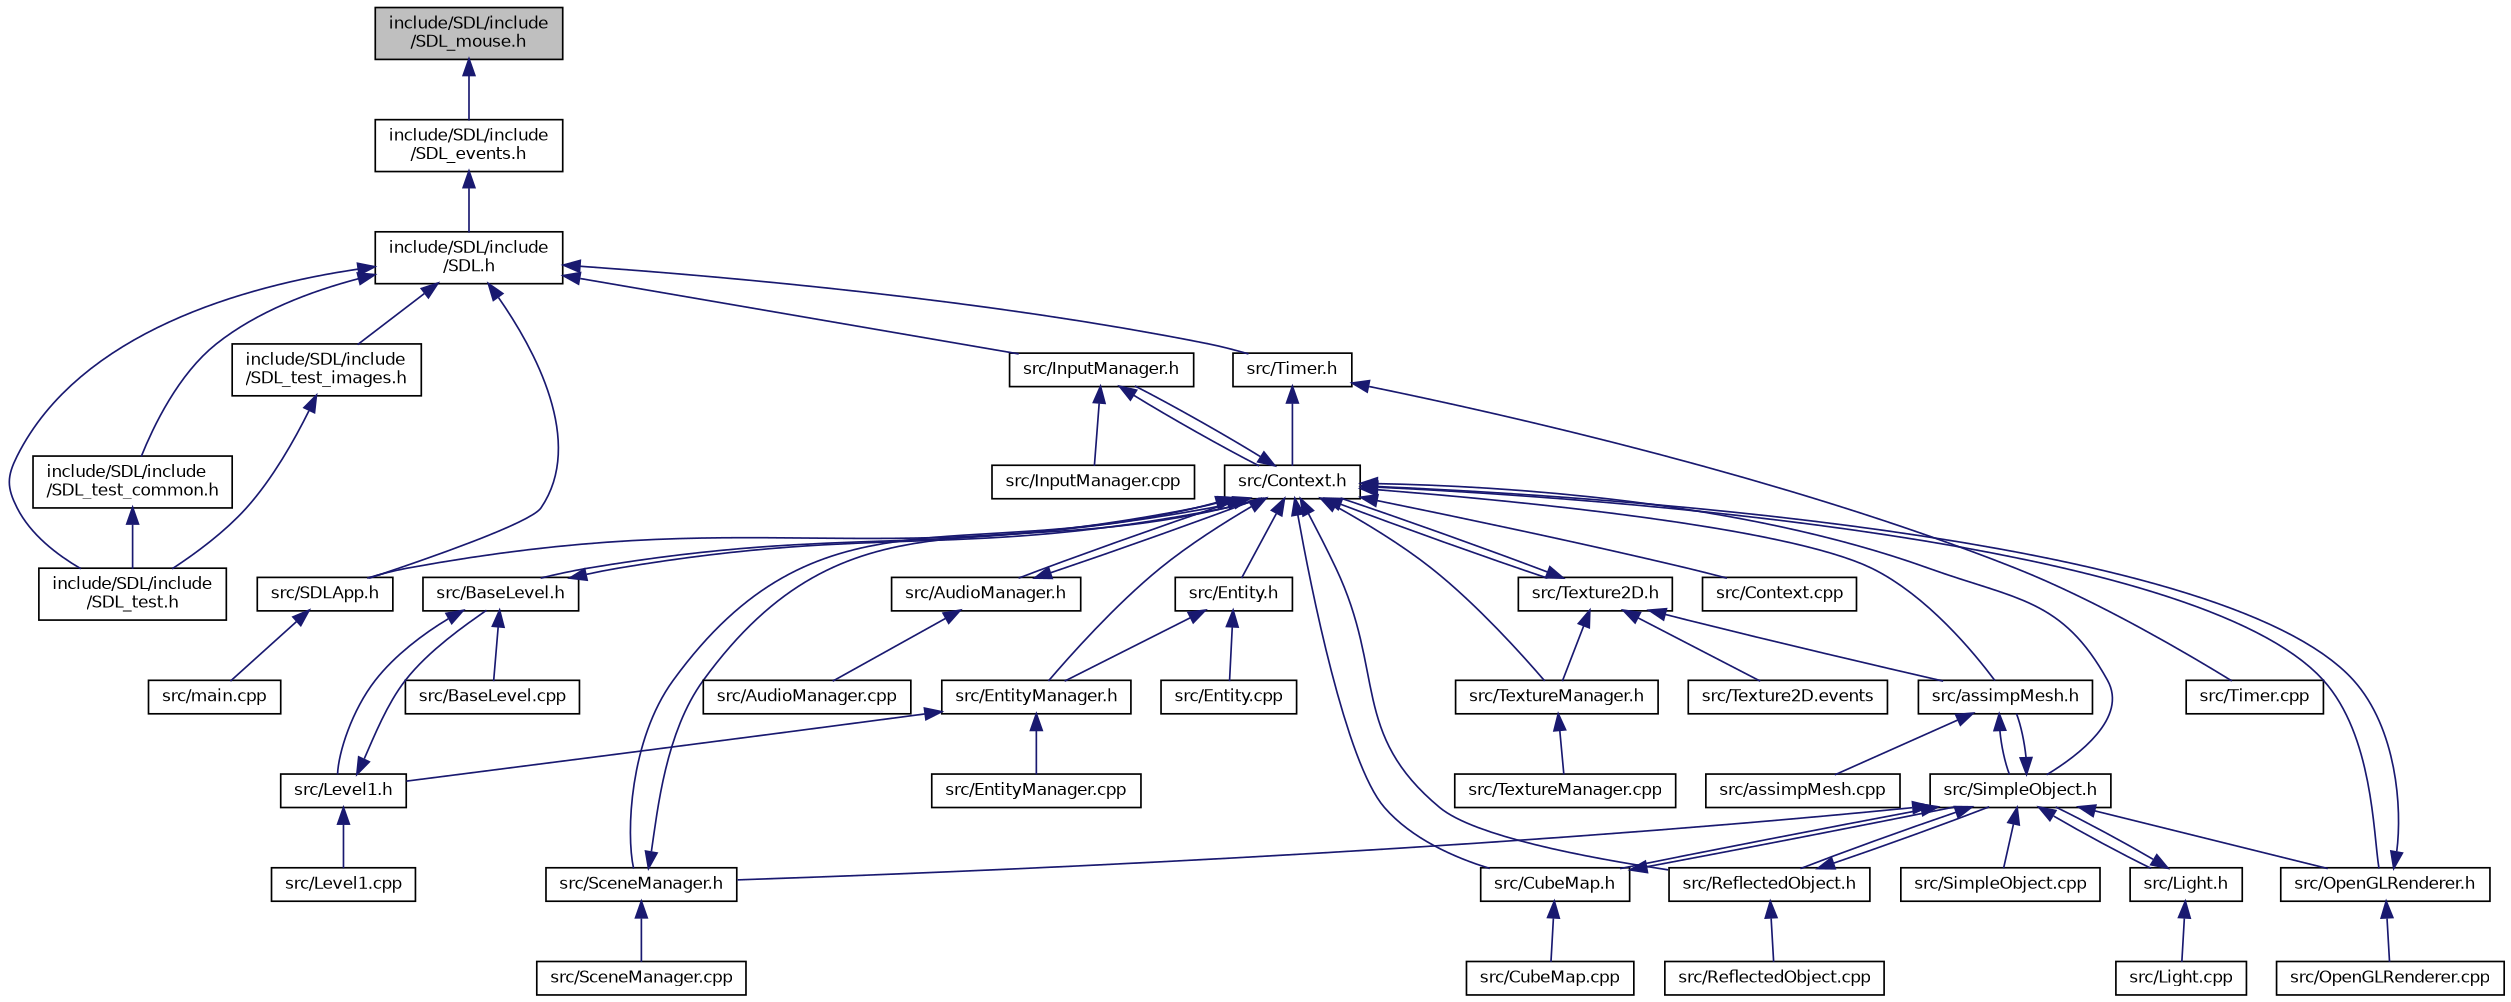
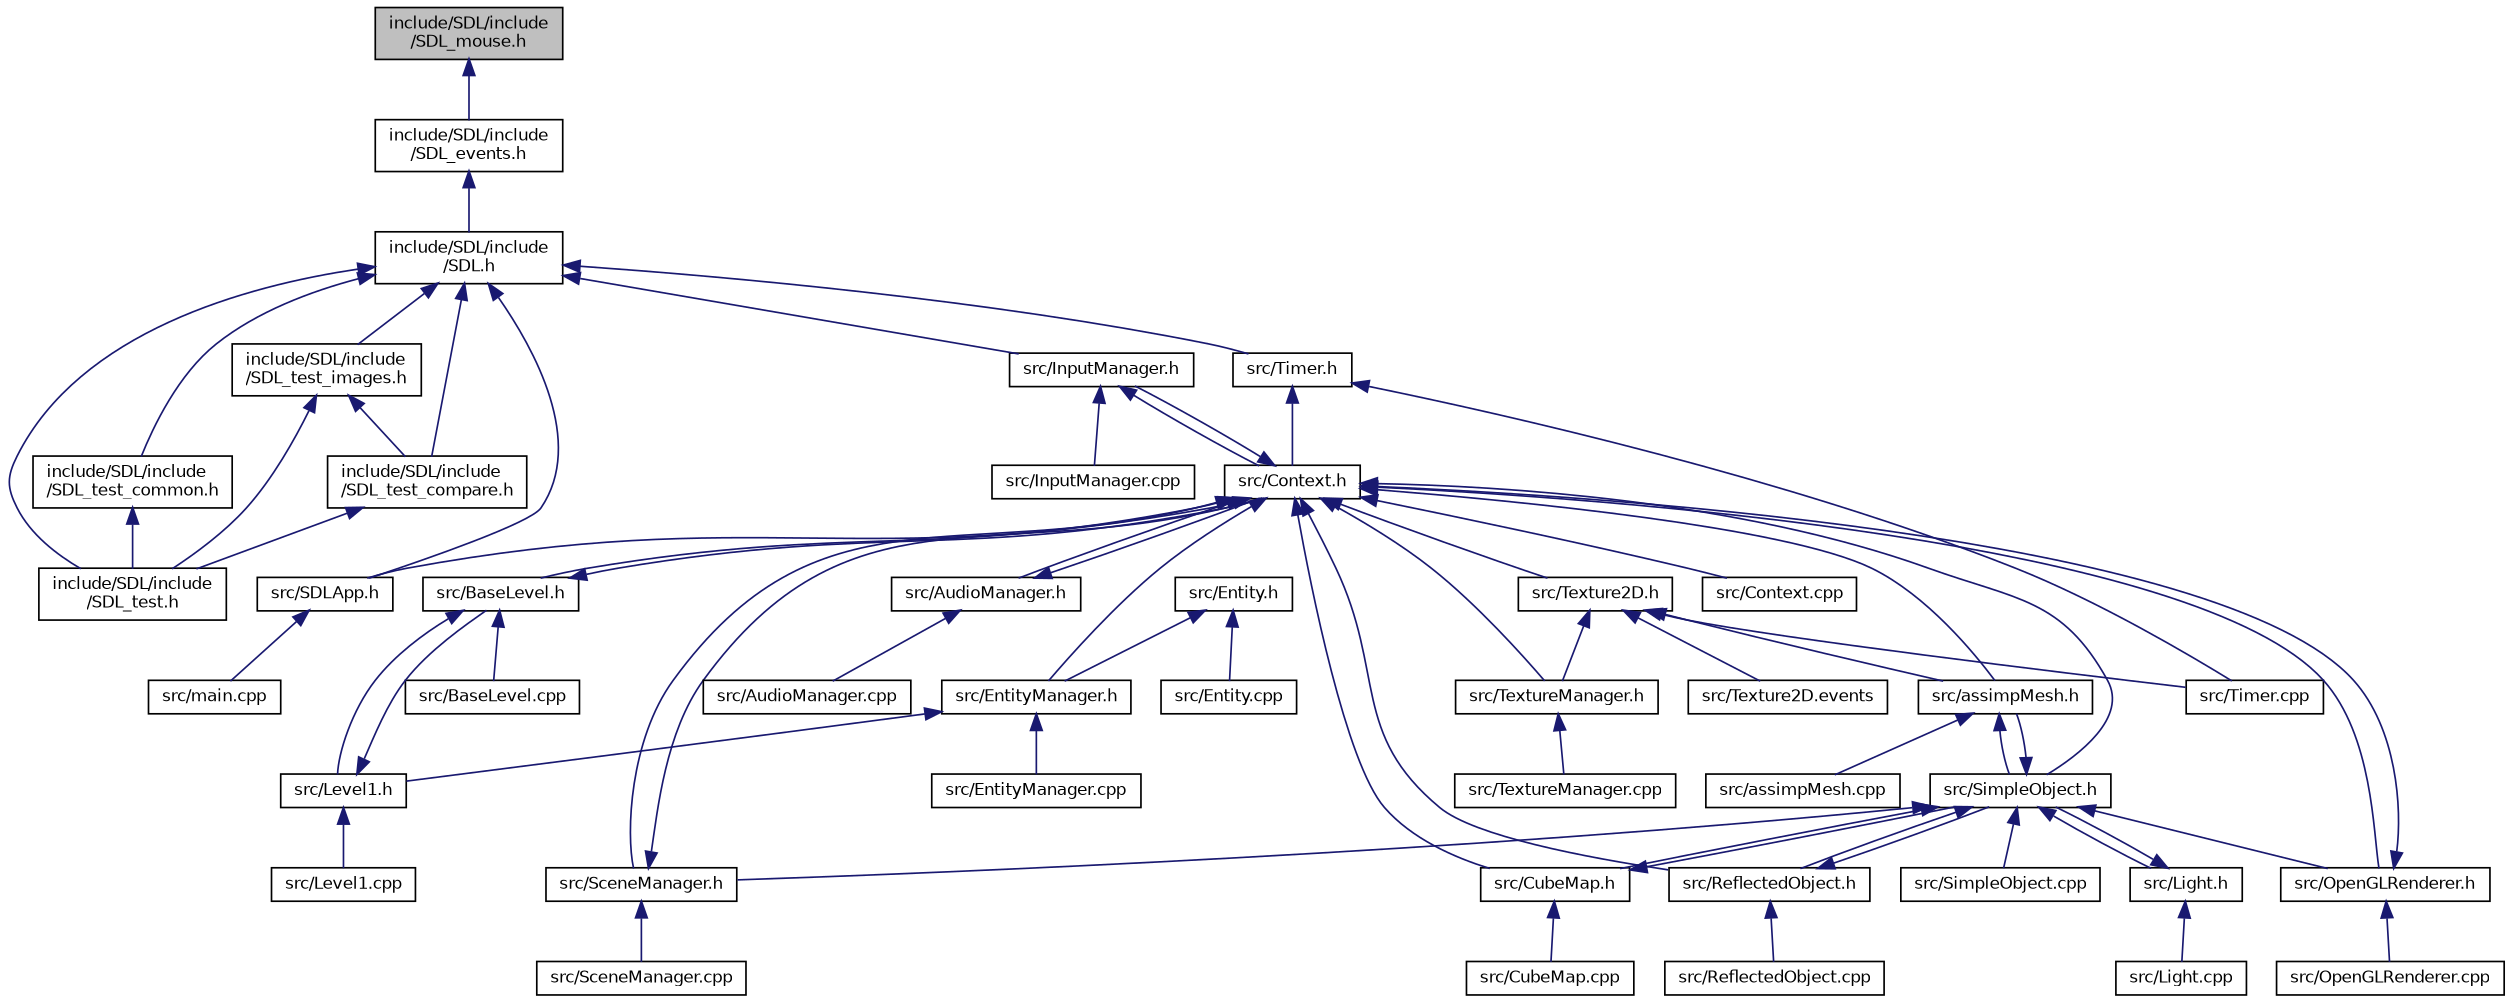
node "include/SDL/include /SDL_test_compare.h": added
edge "src/Context.h" -> "src/Texture2D.h": now "src/Timer.cpp" -> "src/Texture2D.h"
edge "src/Entity.h" -> "src/Context.h": removed
